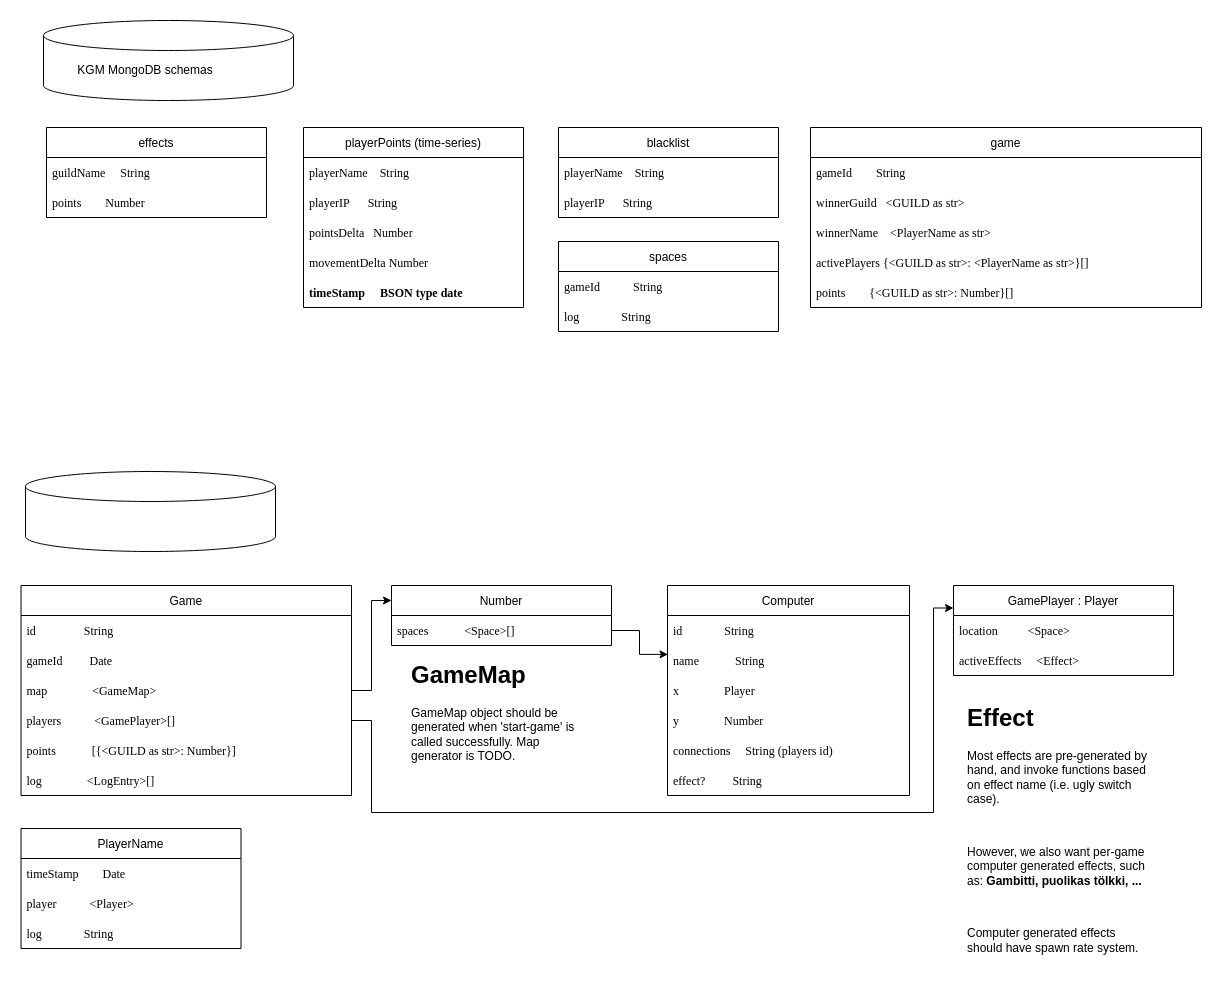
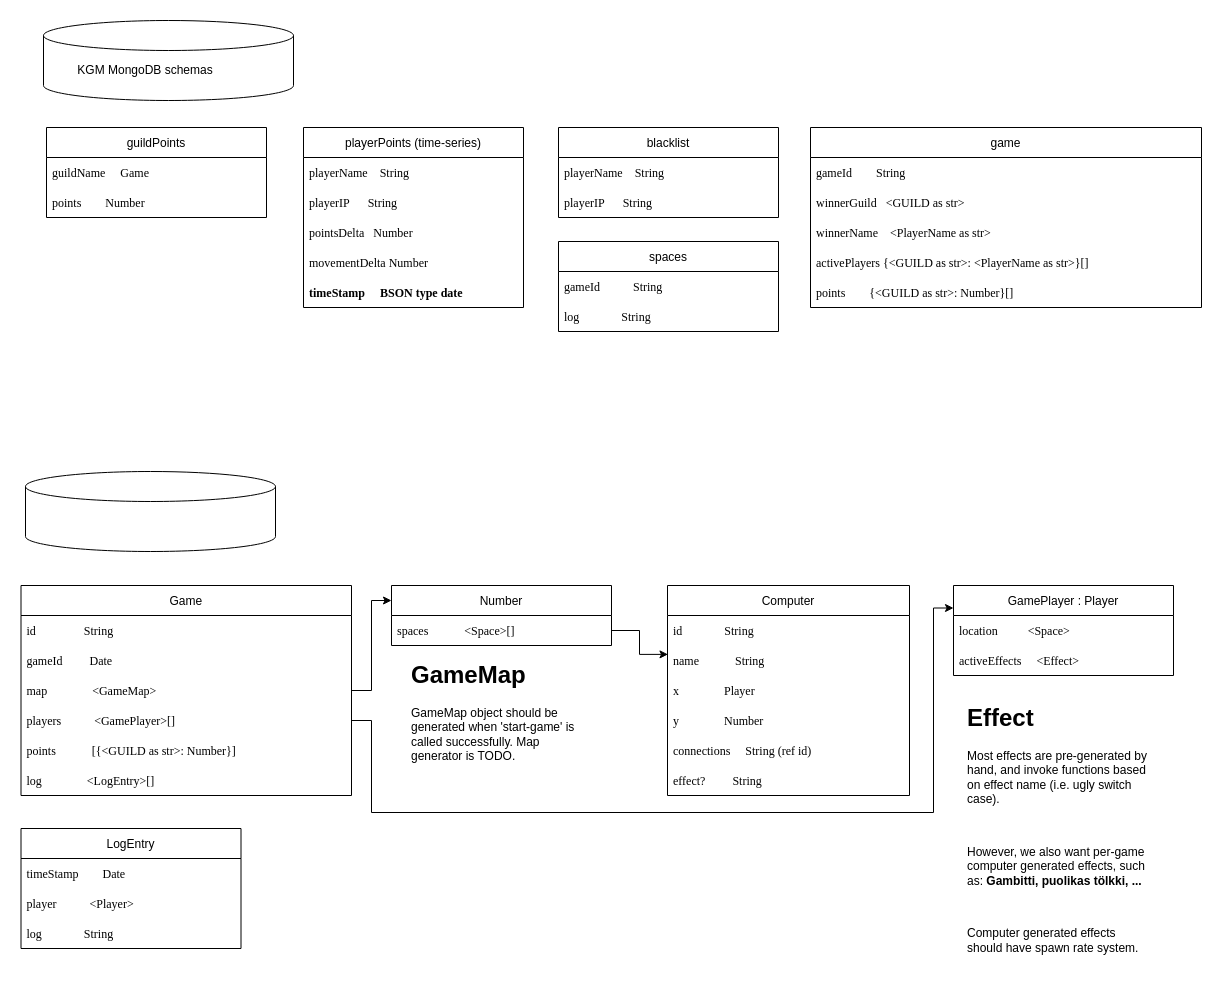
node "effects": label "effects" -> "guildPoints"
node "guildName String": label "guildName String" -> "guildName Game"
node "connections String (players id)": label "connections String (players id)" -> "connections String (ref id)"
node "PlayerName": label "PlayerName" -> "LogEntry"
